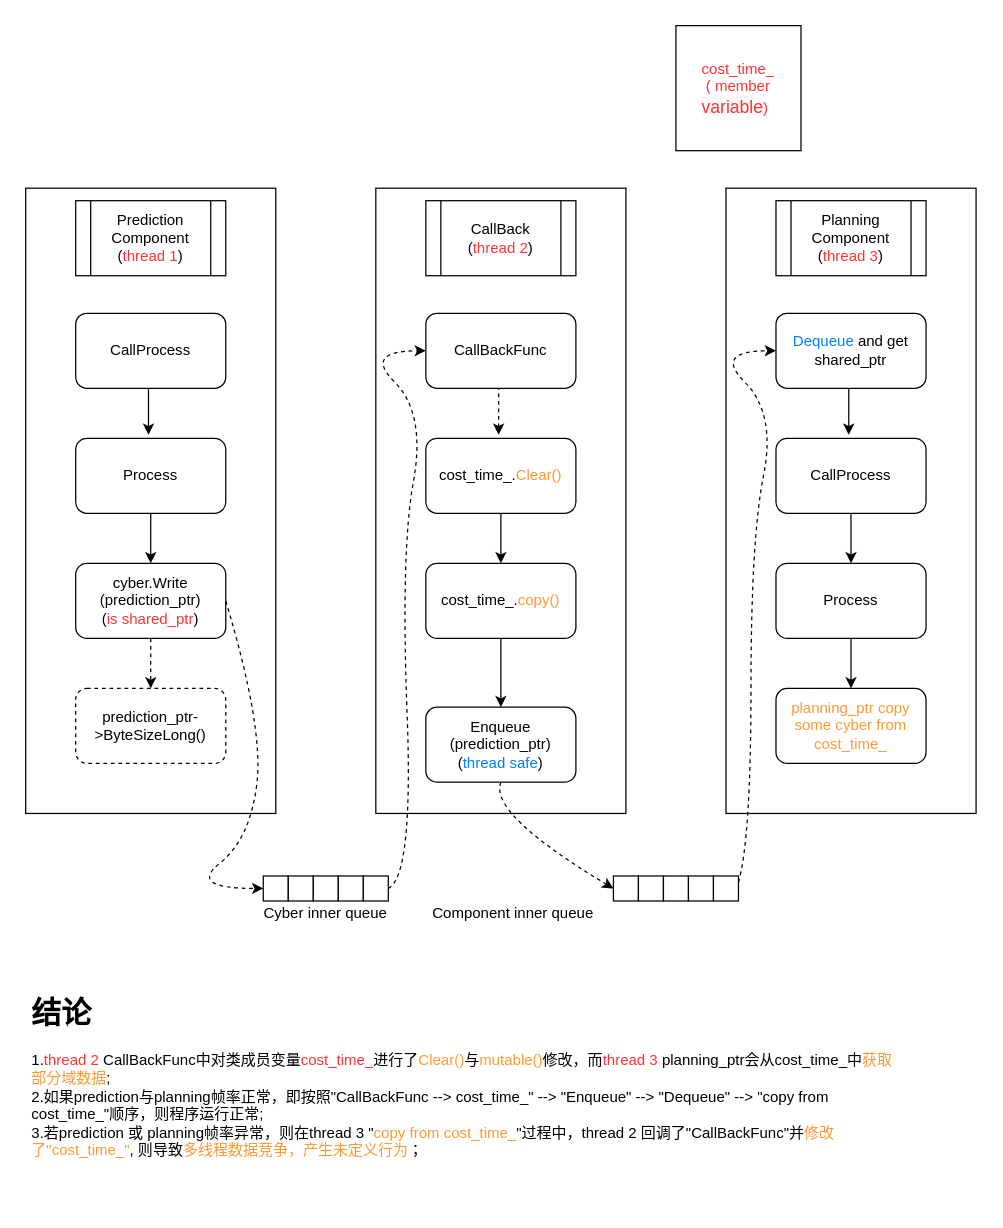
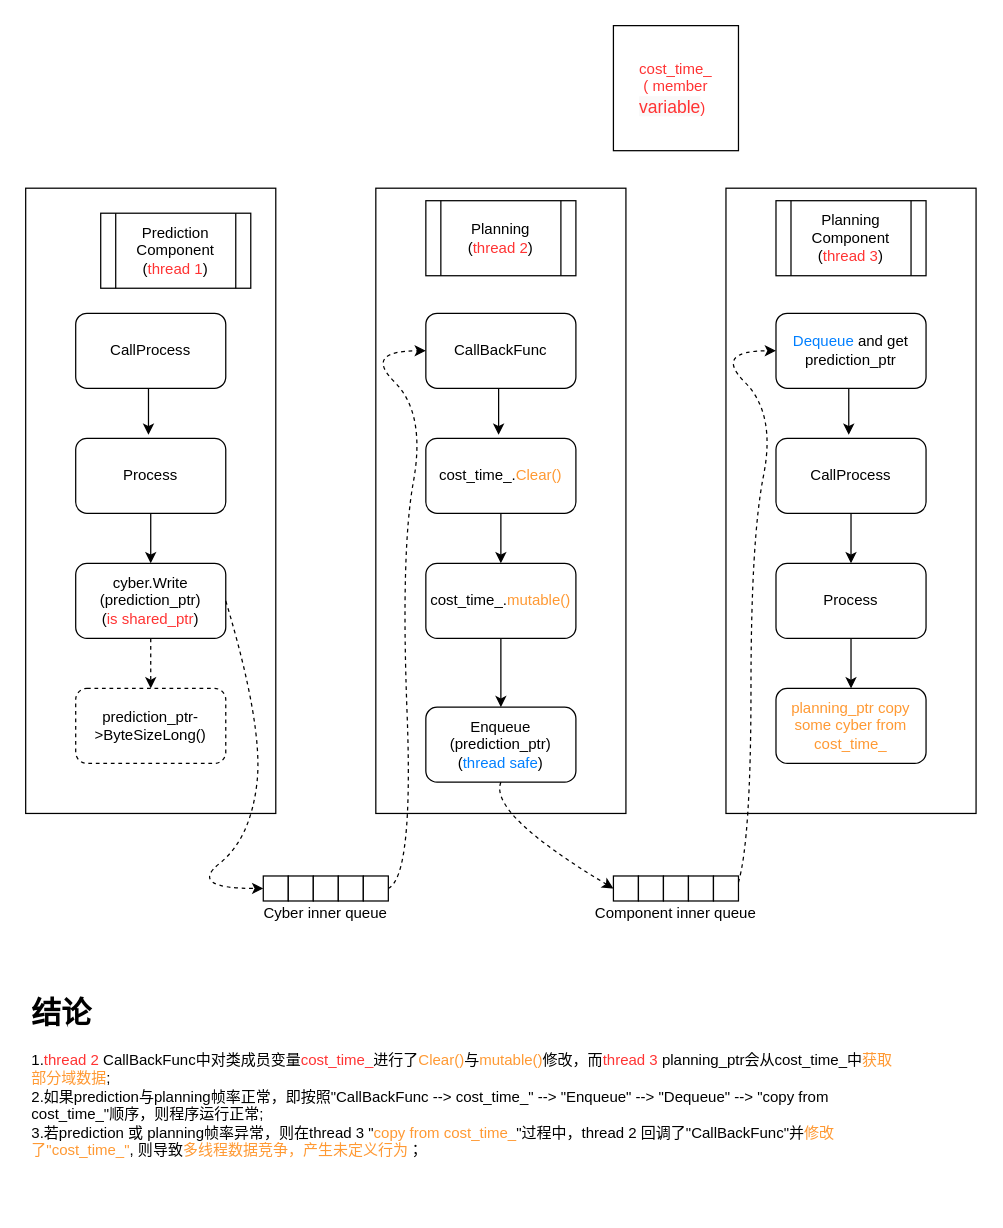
node "cost_time_ ( member variable)": moved (738, 88) -> (676, 88)
node "Prediction Component (thread 1)": moved (151, 238) -> (176, 251)
node "CallBack (thread 2)": label "CallBack (thread 2)" -> "Planning (thread 2)"
node "Dequeue and get shared_ptr": label "Dequeue and get shared_ptr" -> "Dequeue and get prediction_ptr"
edge "CallBackFunc" -> "cost_time_.Clear()": style dashed -> solid
node "cost_time_.copy()": label "cost_time_.copy()" -> "cost_time_.mutable()"
node "Component inner queue": moved (513, 913) -> (676, 913)
